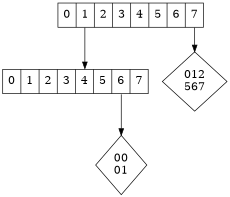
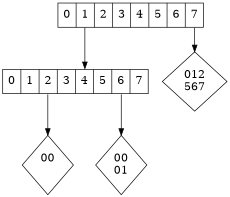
node "00": added
